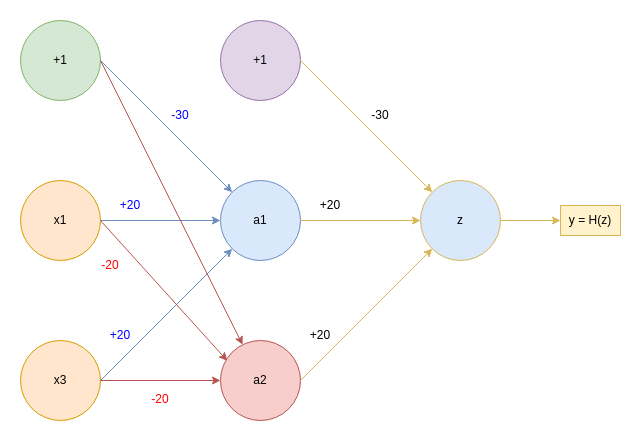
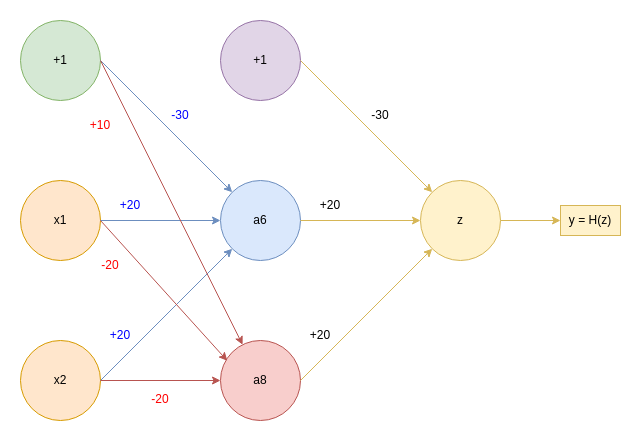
node "+10": added
node "a1": label "a1" -> "a6"
node "z": fillcolor #dae8fc -> #fff2cc
node "x3": label "x3" -> "x2"
node "a2": label "a2" -> "a8"
